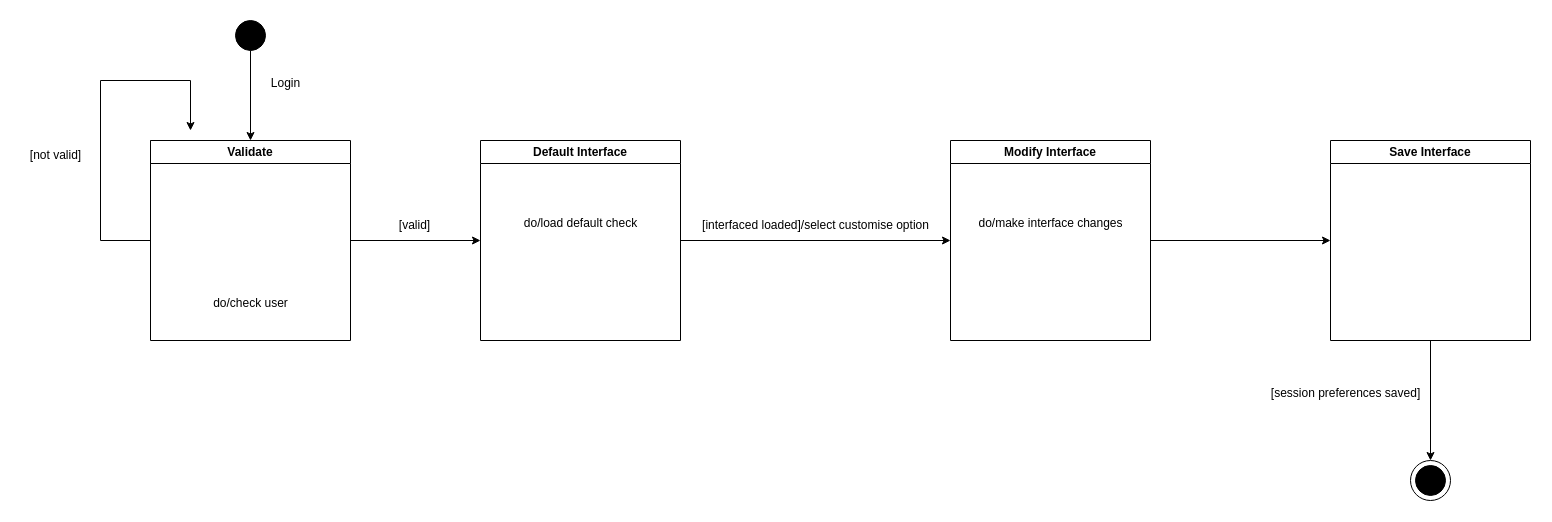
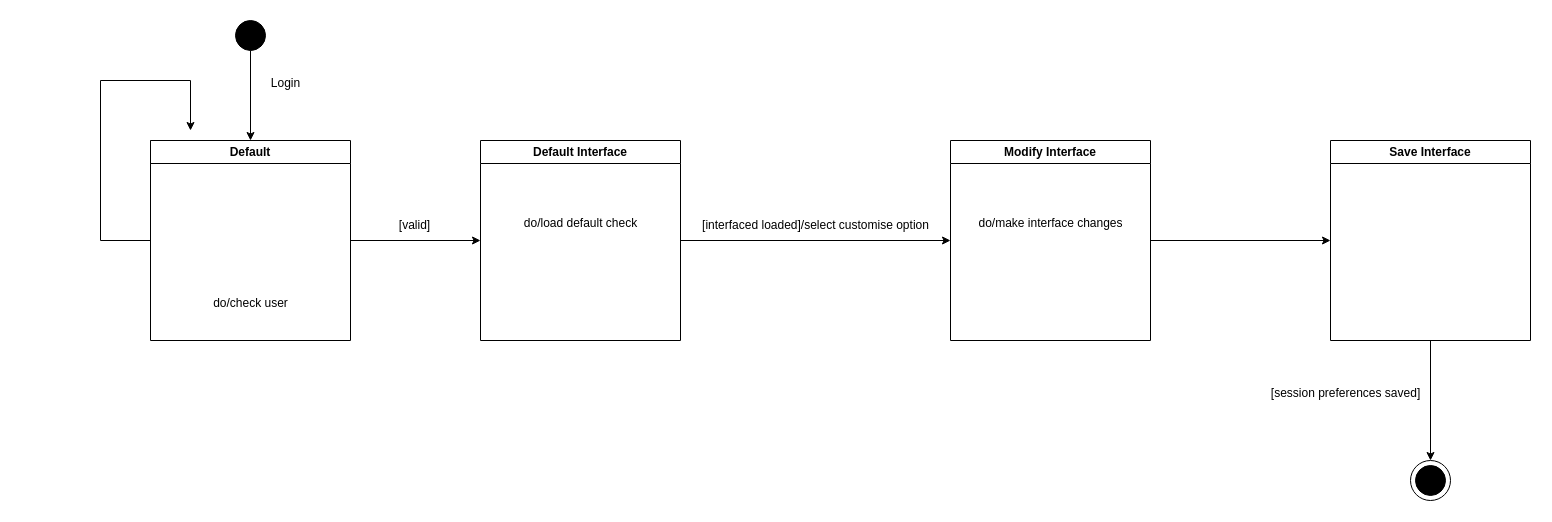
node "Validate": label "Validate" -> "Default"
node "[not valid]": removed
